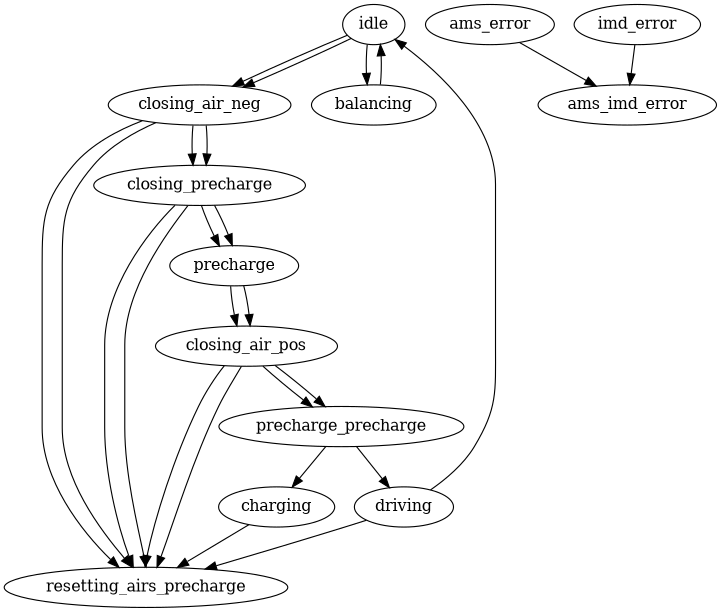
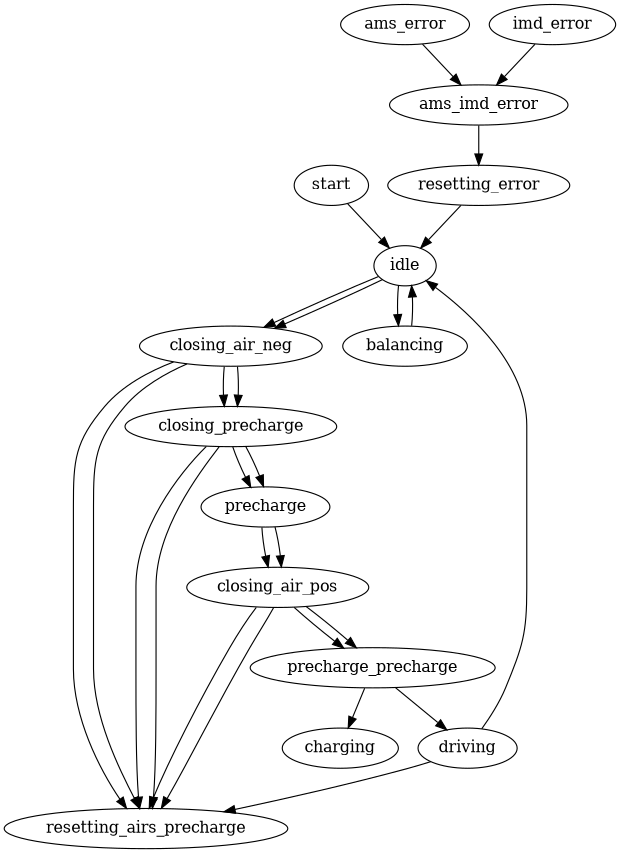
node "start": added
node "resetting_error": added
edge "charging" -> "resetting_airs_precharge": removed
